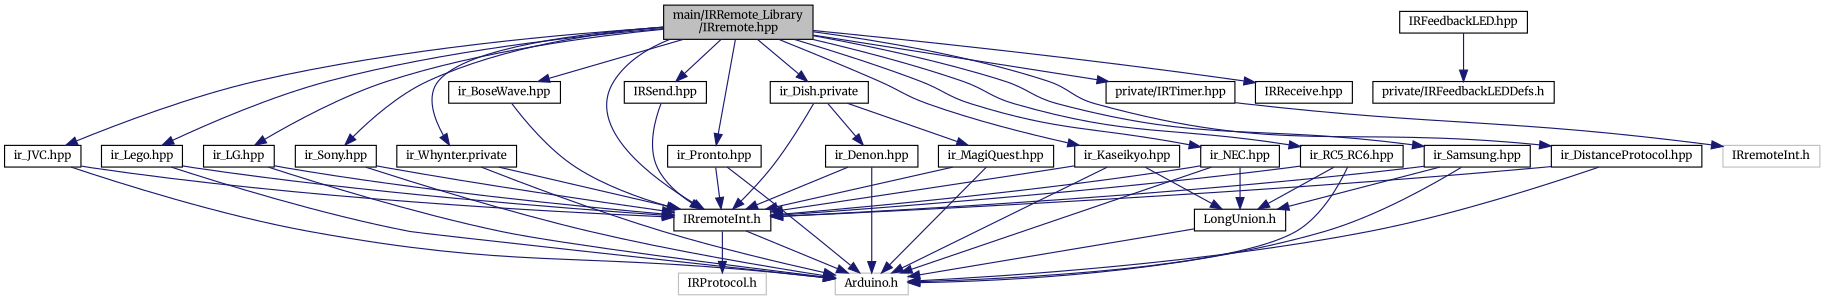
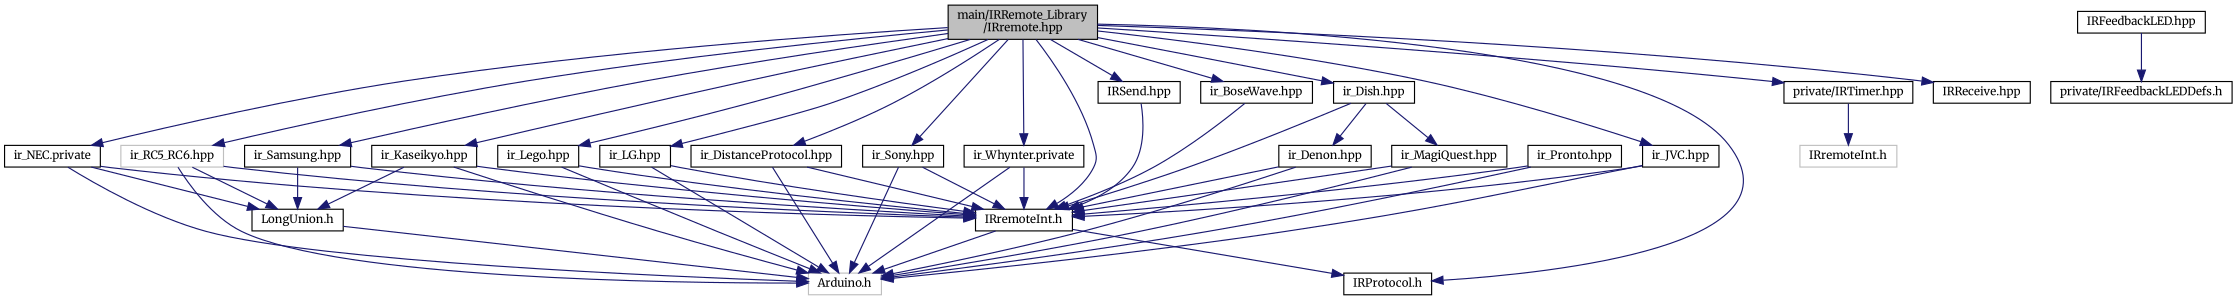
edge "main/IRRemote_Library /IRremote.hpp" -> "ir_Pronto.hpp": now "main/IRRemote_Library /IRremote.hpp" -> "IRProtocol.h"
node "ir_Dish.private": label "ir_Dish.private" -> "ir_Dish.hpp"
node "ir_NEC.hpp": label "ir_NEC.hpp" -> "ir_NEC.private"
node "ir_RC5_RC6.hpp": color black -> grey75
edge "ir_Samsung.hpp" -> "Arduino.h": removed
node "IRProtocol.h": color grey75 -> black
